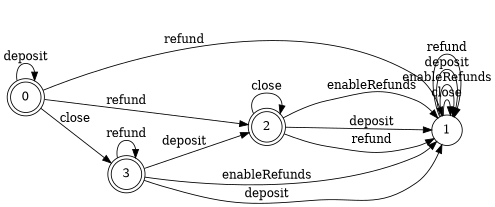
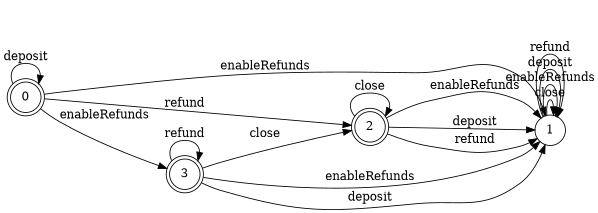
edge "0" -> "1": label "refund" -> "enableRefunds"
edge "0" -> "3": label "close" -> "enableRefunds"
edge "3" -> "2": label "deposit" -> "close"
